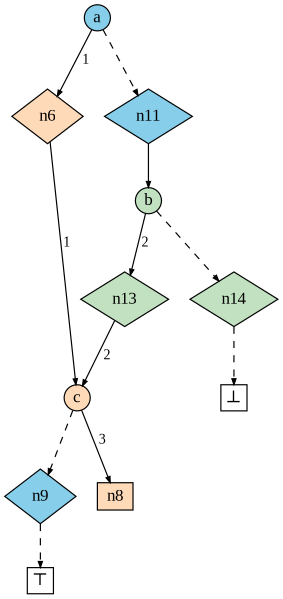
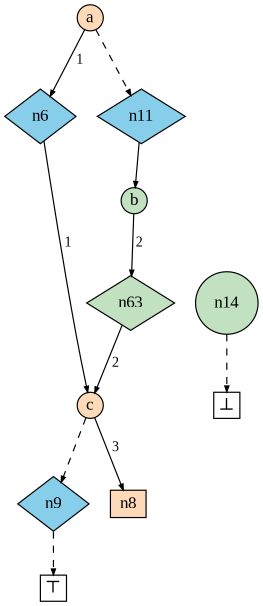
node "a": fillcolor skyblue -> peachpuff
node "n6": fillcolor peachpuff -> skyblue
edge "b" -> "n14": removed
node "n13": label "n13" -> "n63"
node "n14": shape diamond -> circle
